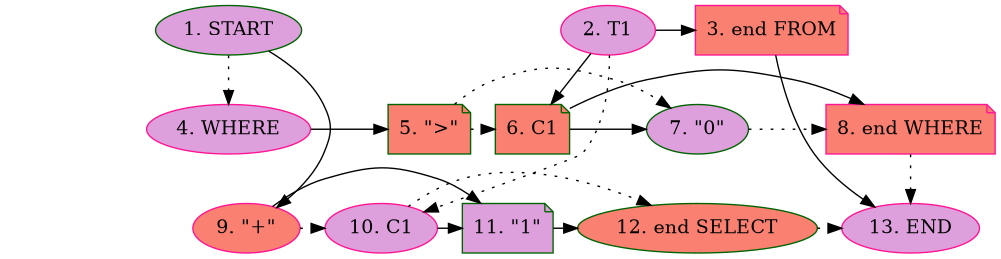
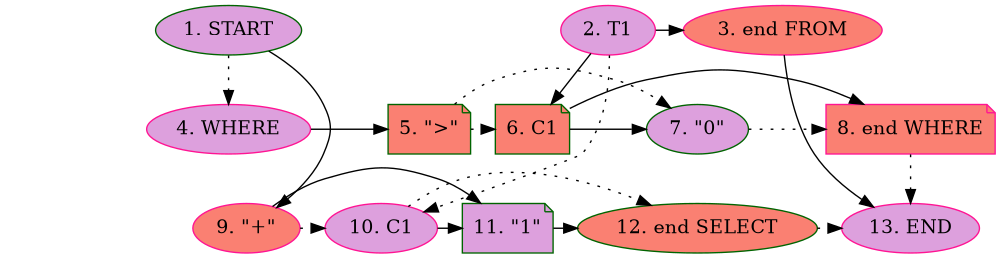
node "3. end FROM": shape note -> ellipse
